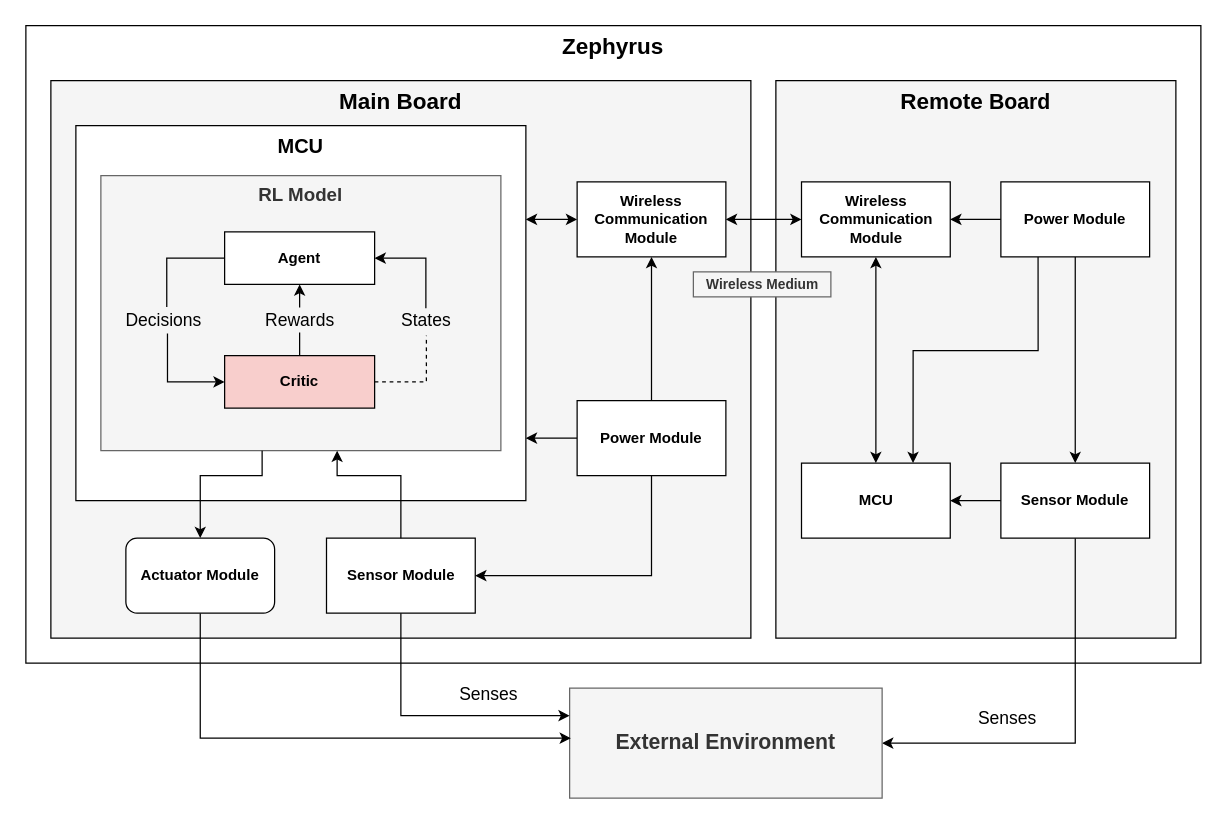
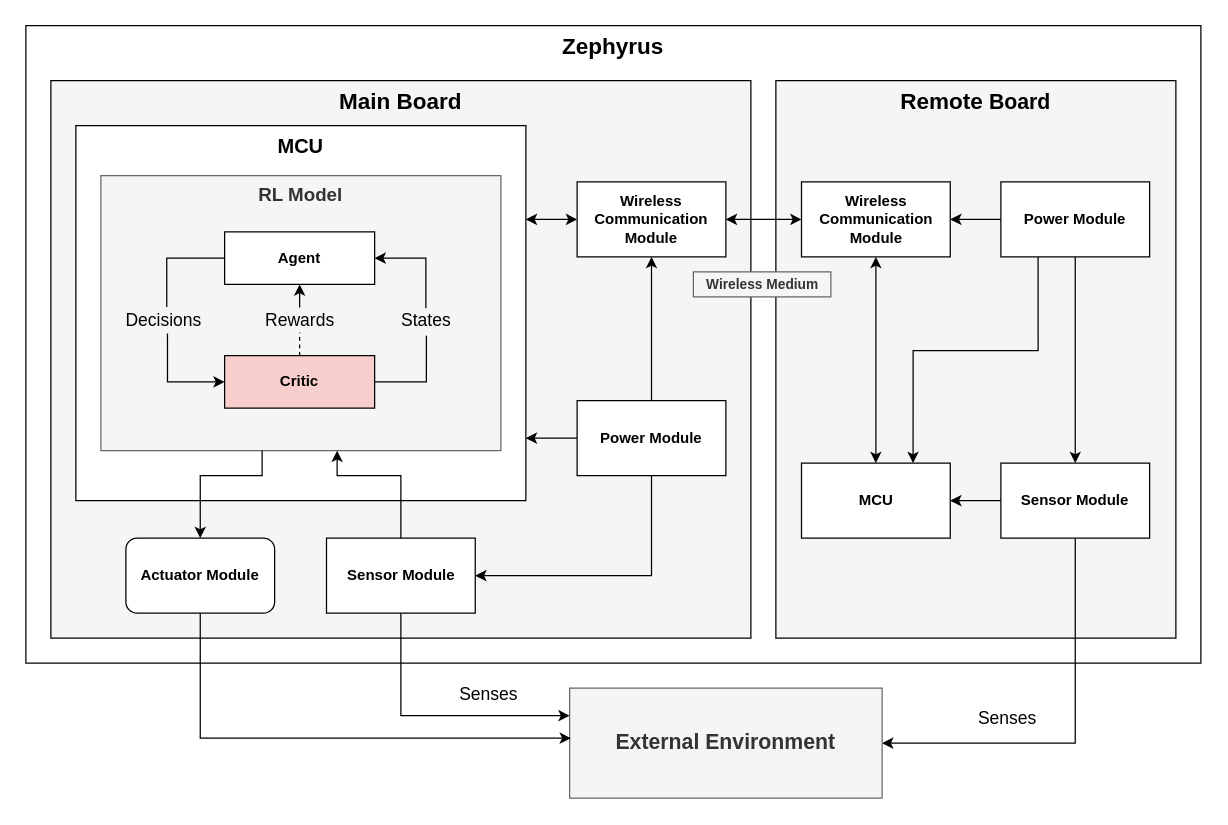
edge "Rewards" -- "Critic": style solid -> dashed
edge "States" -- "Critic": style dashed -> solid
